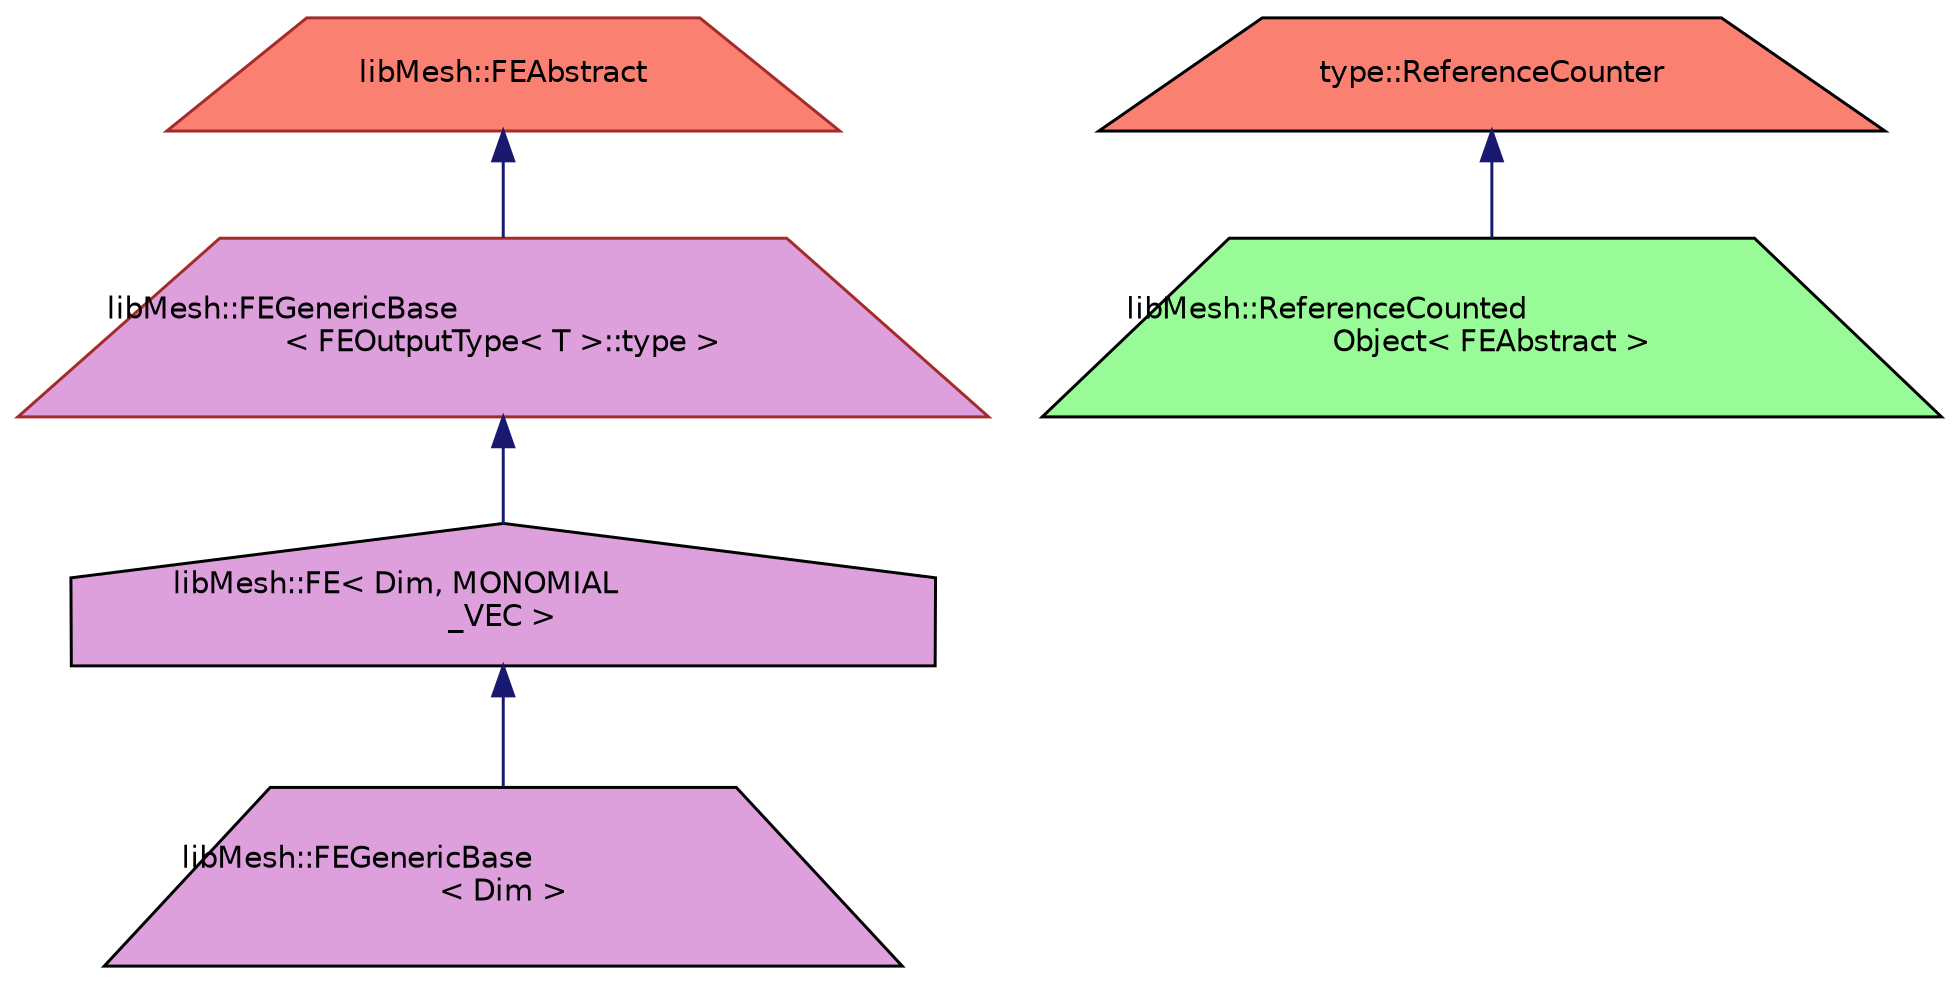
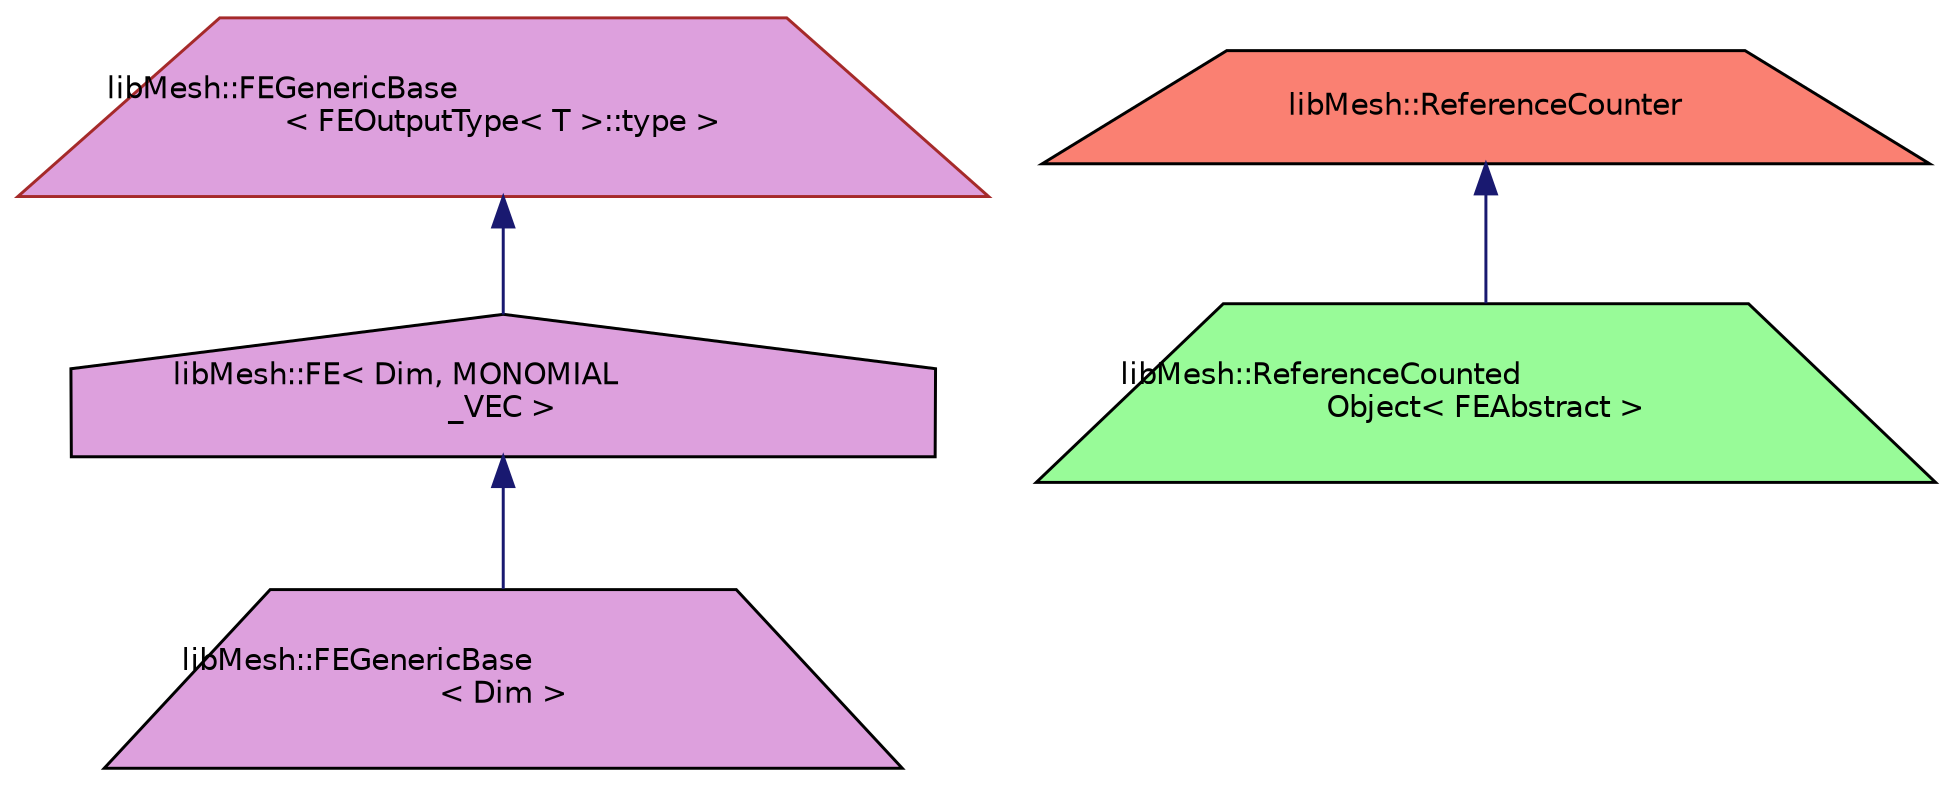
node "libMesh::FEAbstract": removed
node "type::ReferenceCounter": label "type::ReferenceCounter" -> "libMesh::ReferenceCounter"
